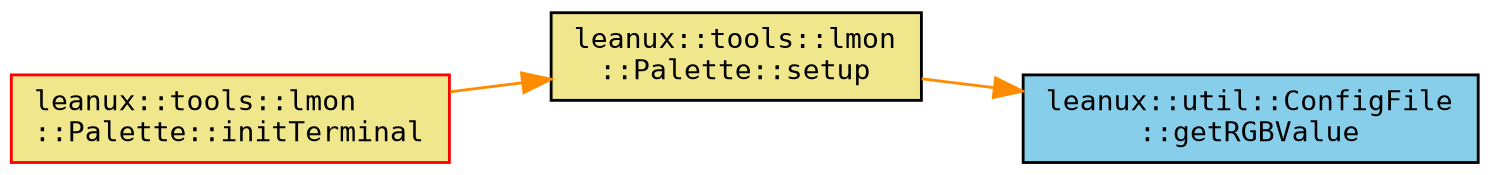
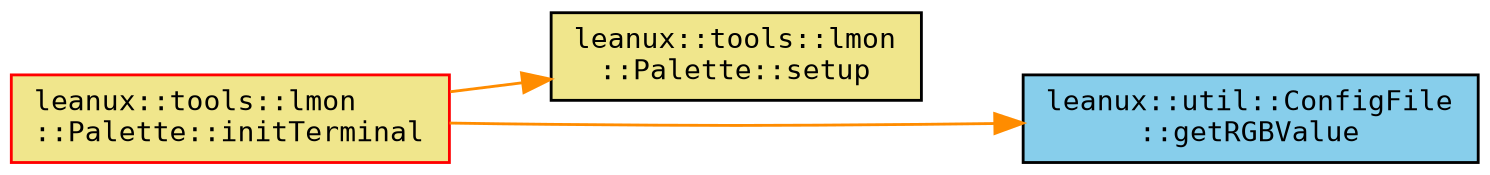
edge "leanux::tools::lmon ::Palette::setup" -> "leanux::util::ConfigFile ::getRGBValue": now "leanux::tools::lmon ::Palette::initTerminal" -> "leanux::util::ConfigFile ::getRGBValue"
